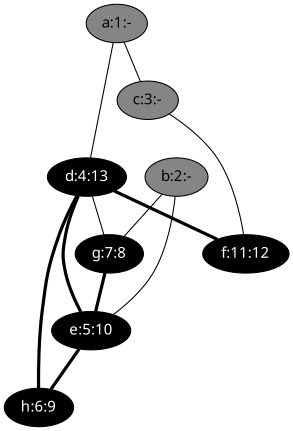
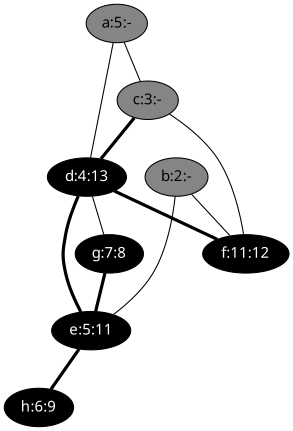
node "a:1:-": label "a:1:-" -> "a:5:-"
edge "b:2:-" -- "g:7:8": now "b:2:-" -- "f:11:12"
edge "d:4:13" -- "h:6:9": now "d:4:13" -- "c:3:-"
node "e:5:10": label "e:5:10" -> "e:5:11"
